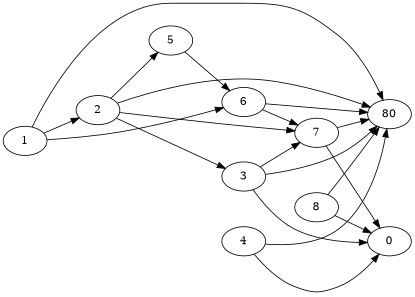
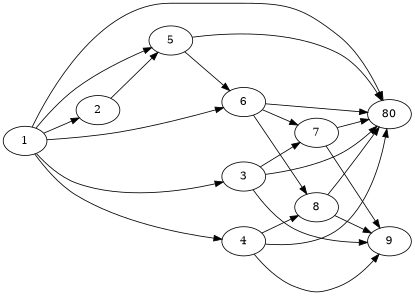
edge "2" -> "80": now "5" -> "80"
edge "1" -> "5": added
edge "2" -> "7": removed
edge "2" -> "3": now "1" -> "3"
edge "6" -> "8": added
edge "1" -> "4": added
edge "4" -> "8": added
node "0": label "0" -> "9"
